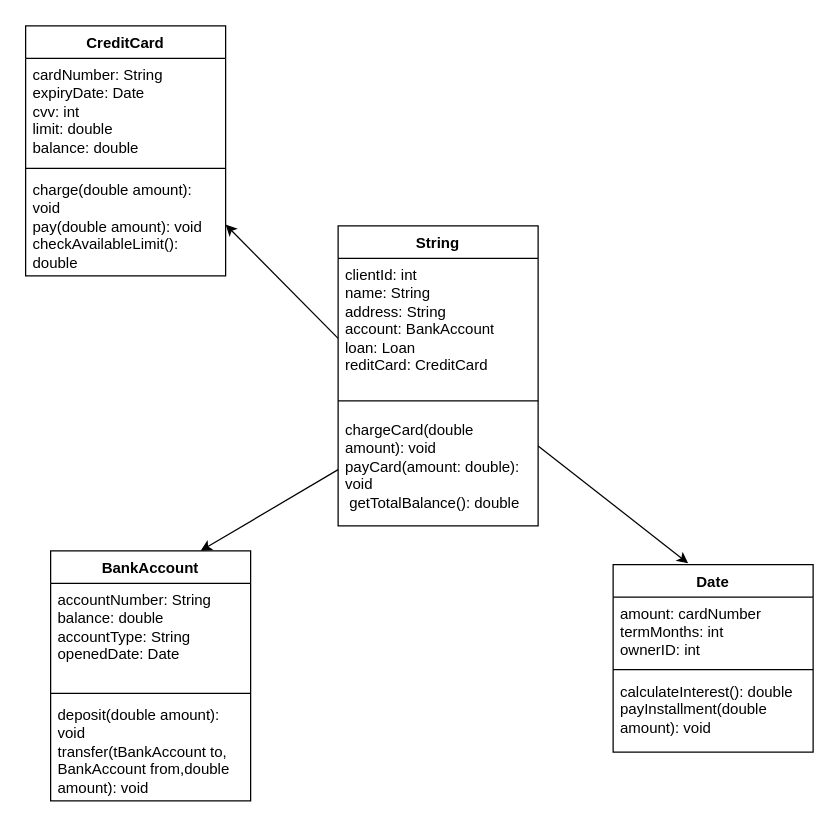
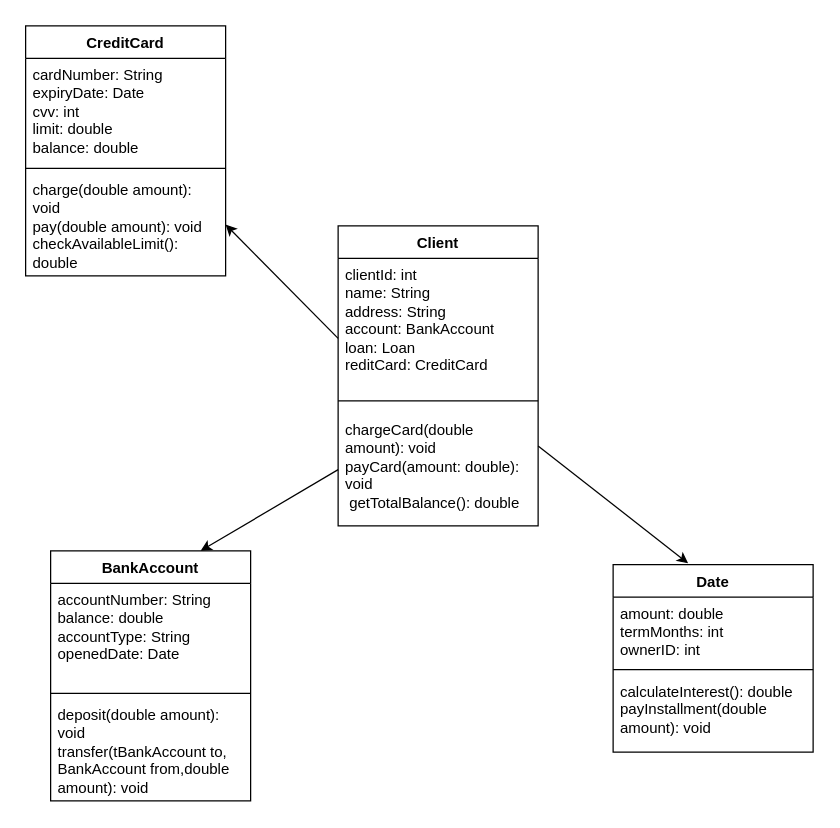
node "String": label "String" -> "Client"
node "amount: cardNumber termMonths: int ownerID: int": label "amount: cardNumber termMonths: int ownerID: int" -> "amount: double termMonths: int ownerID: int"
